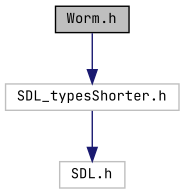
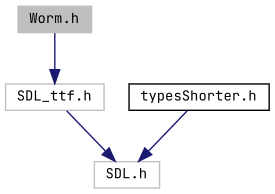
node "Worm.h": color black -> grey75
node "SDL_typesShorter.h": label "SDL_typesShorter.h" -> "SDL_ttf.h"
node "typesShorter.h": added
